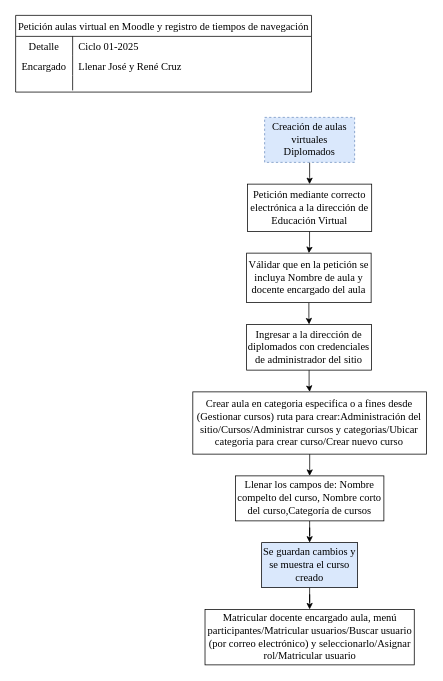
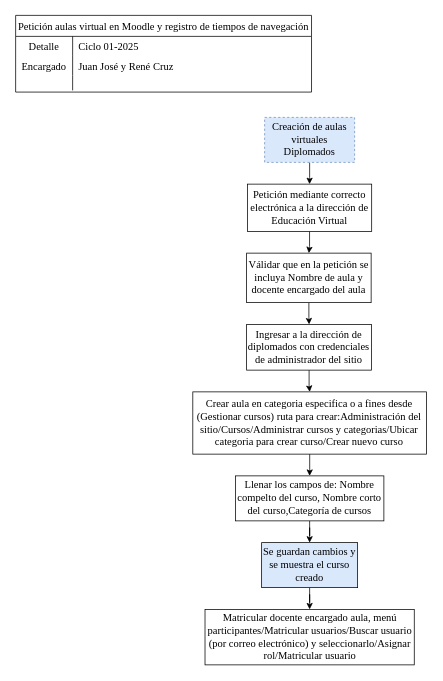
node "Llenar José y René Cruz": label "Llenar José y René Cruz" -> "Juan José y René Cruz"
